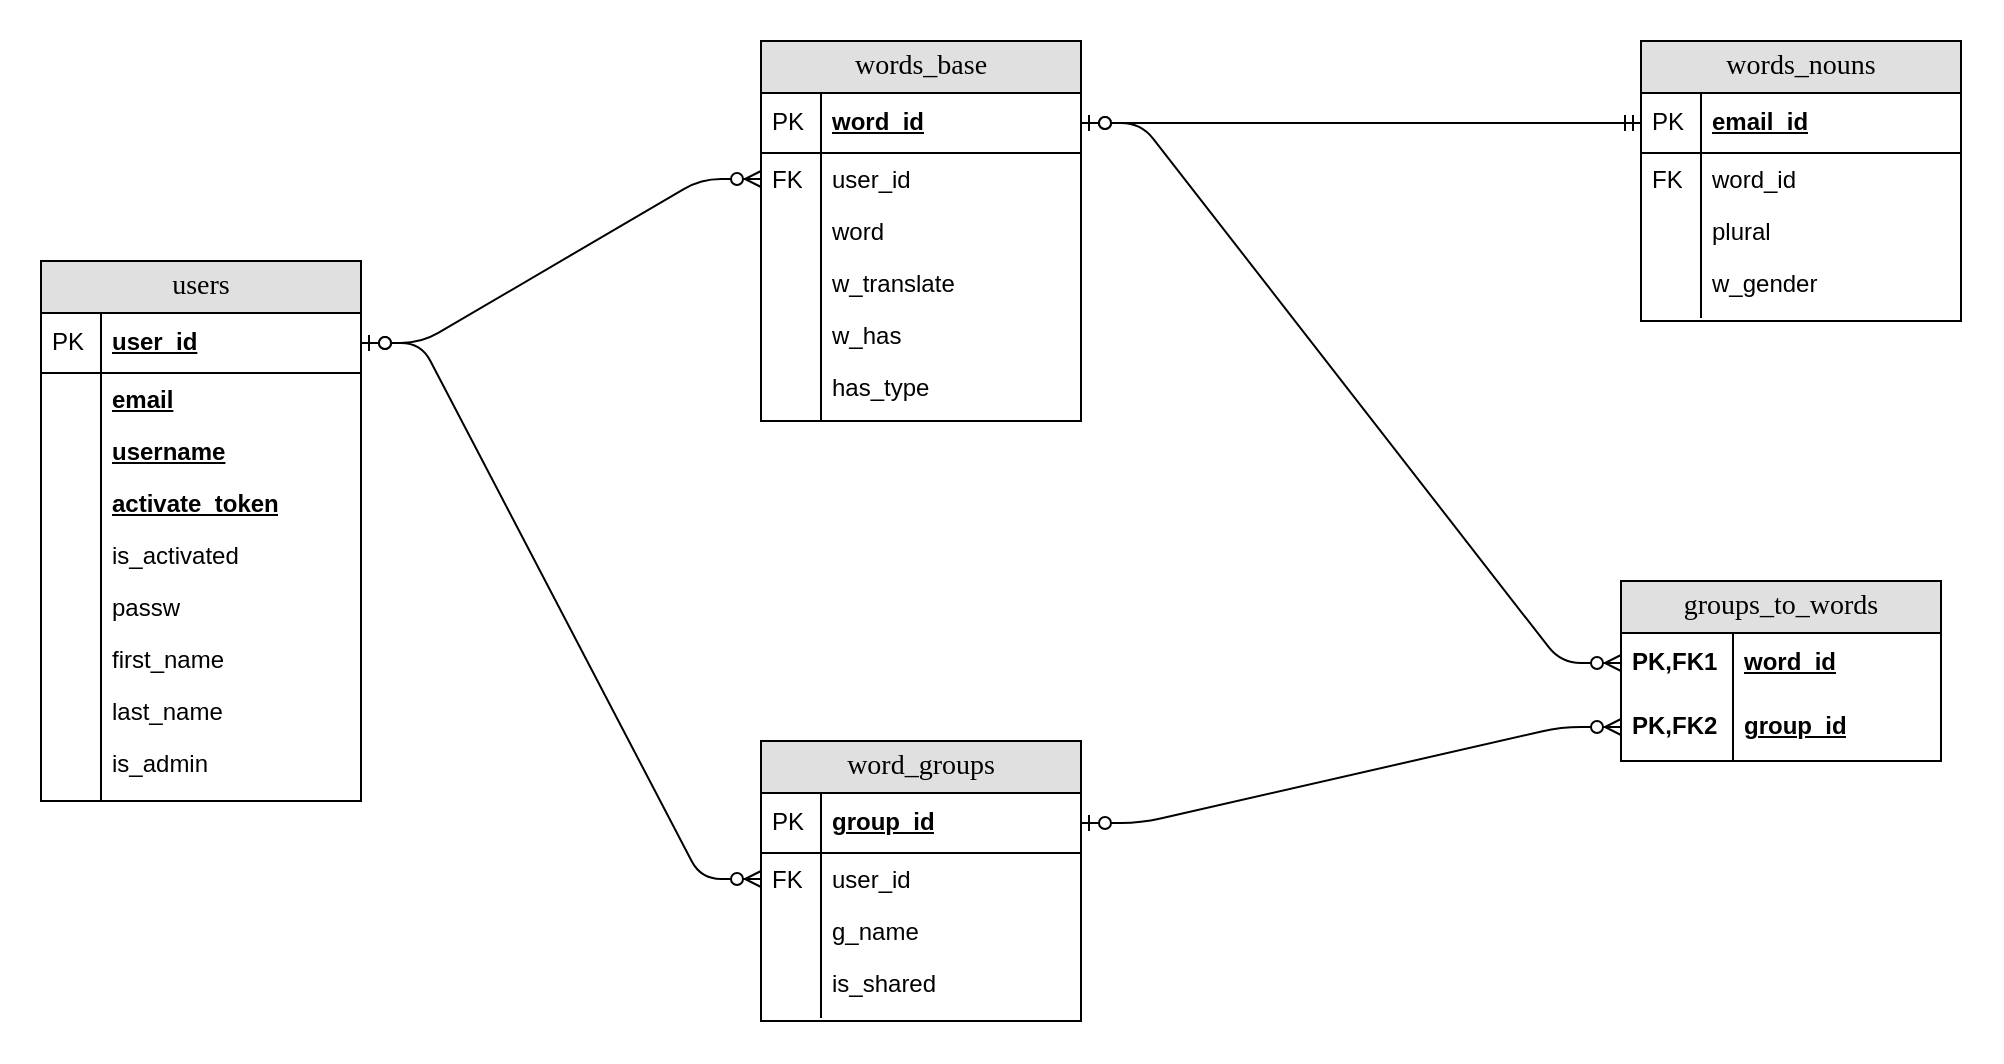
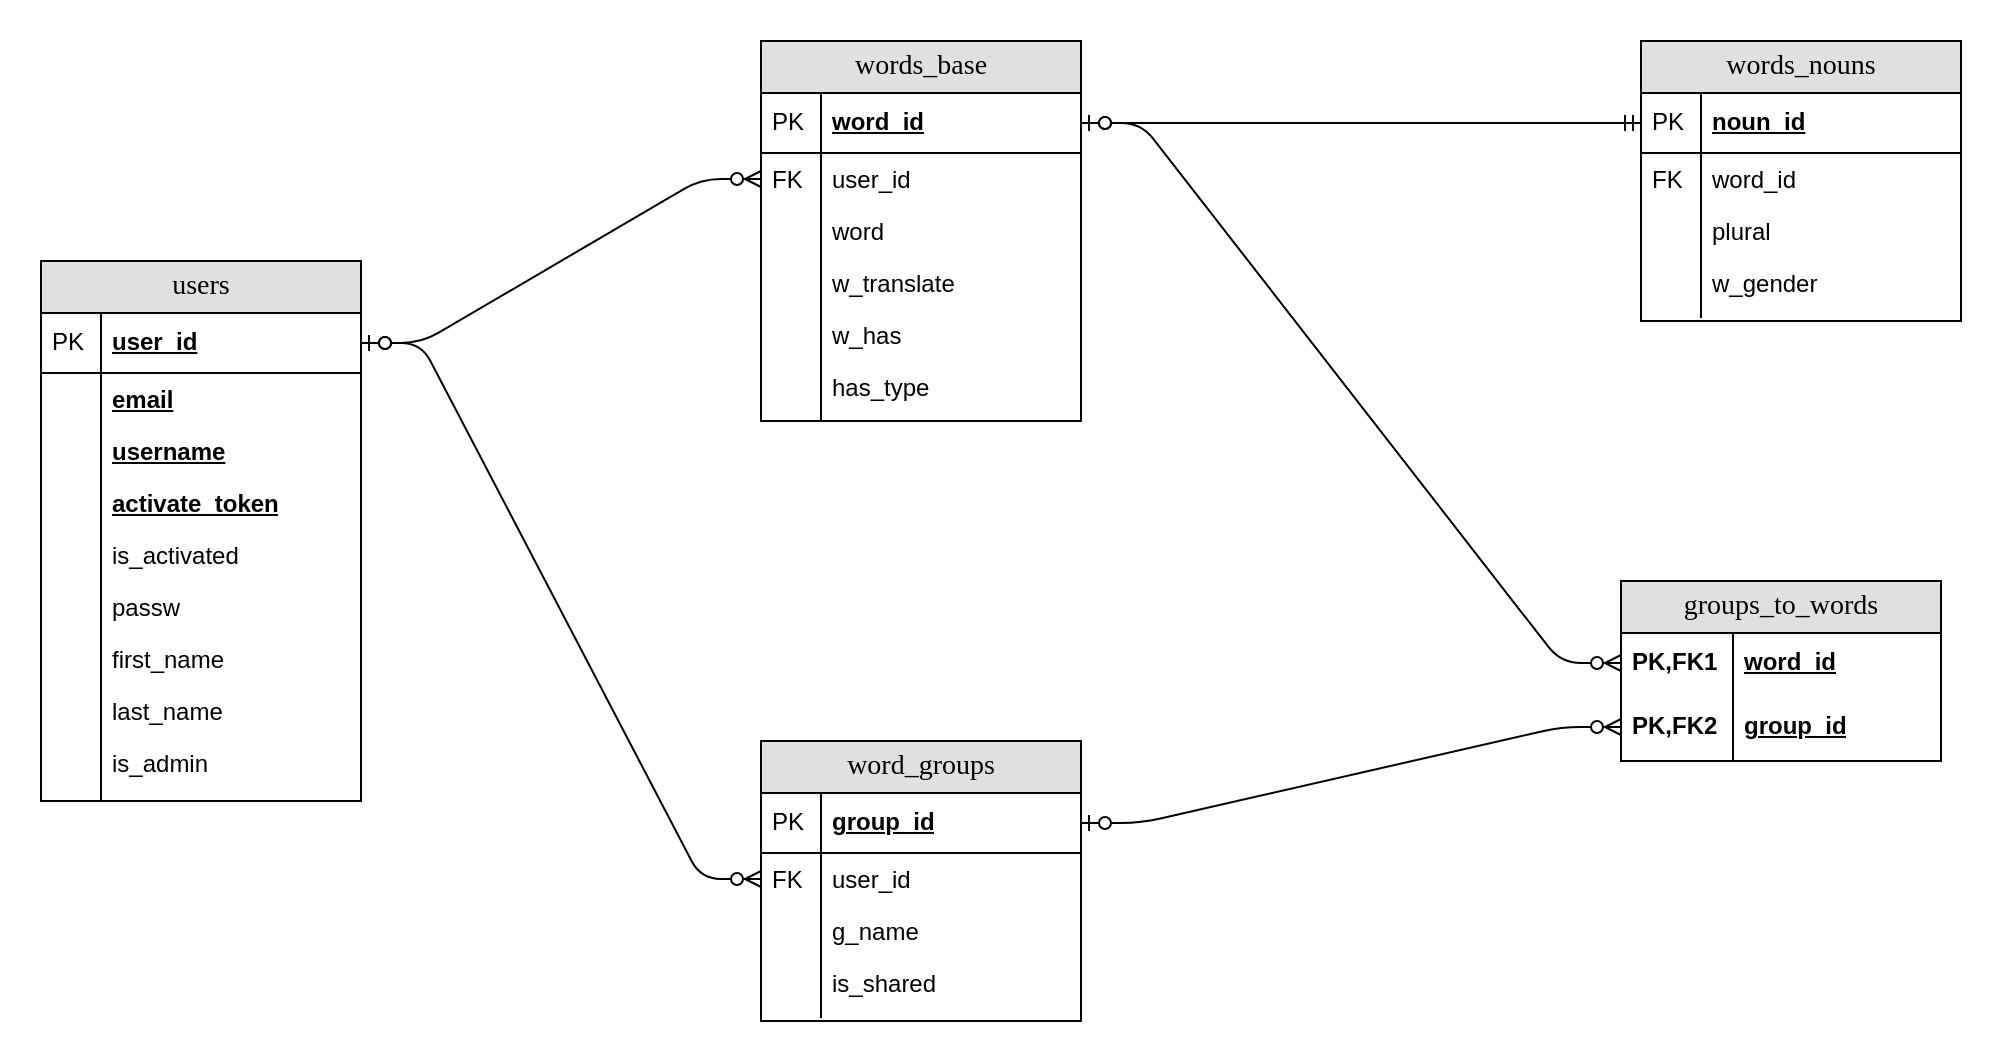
node "email_id": label "email_id" -> "noun_id"
